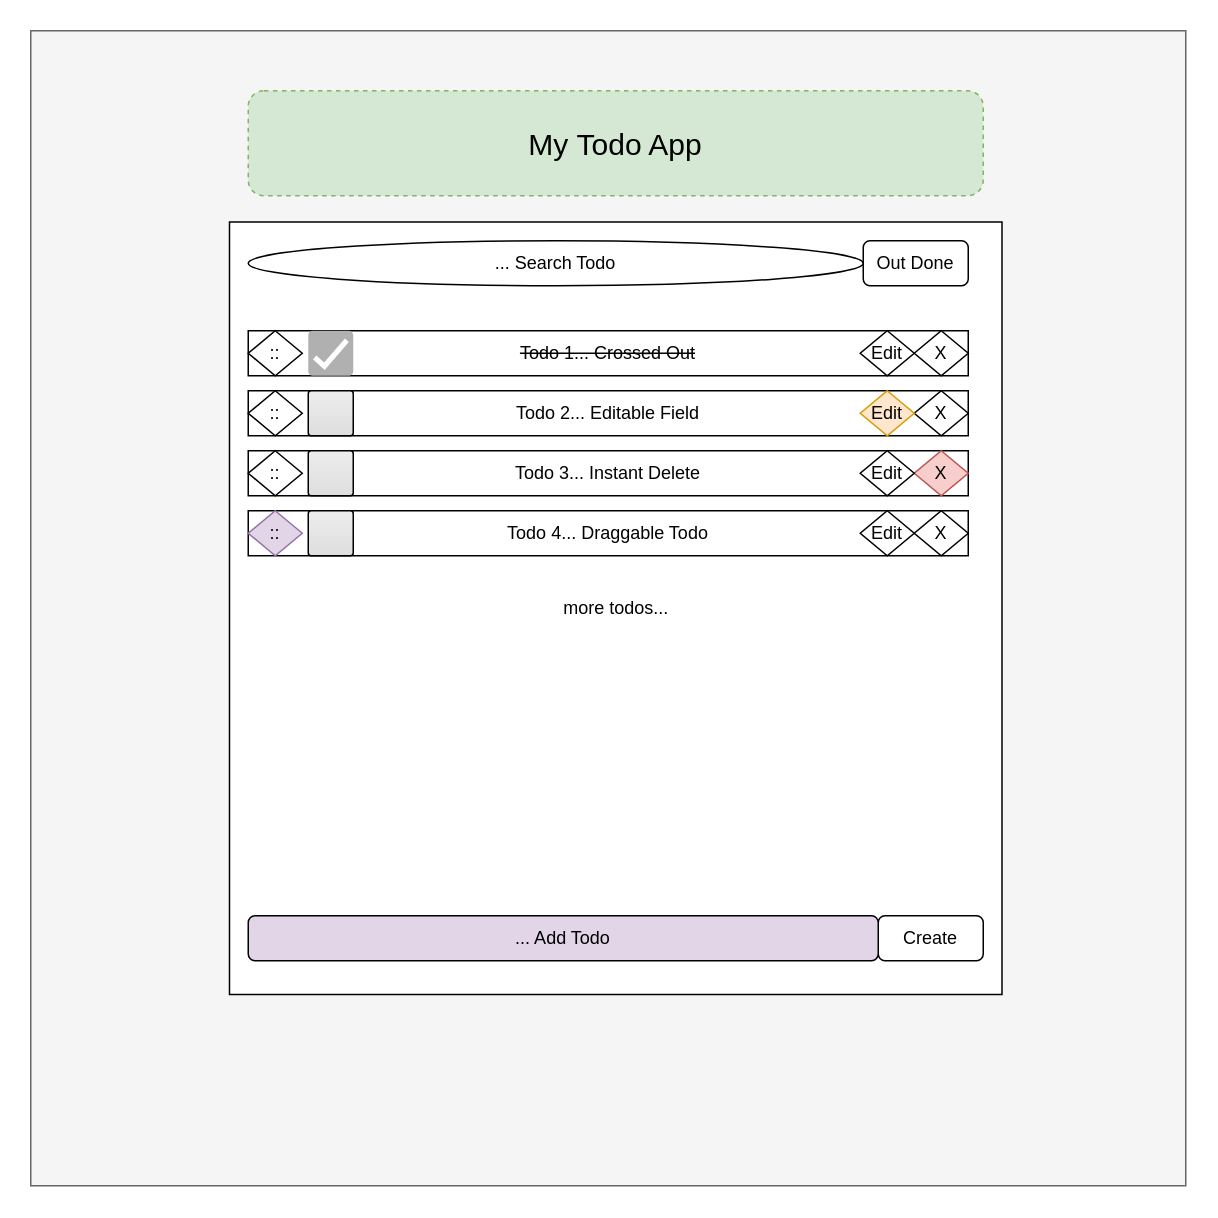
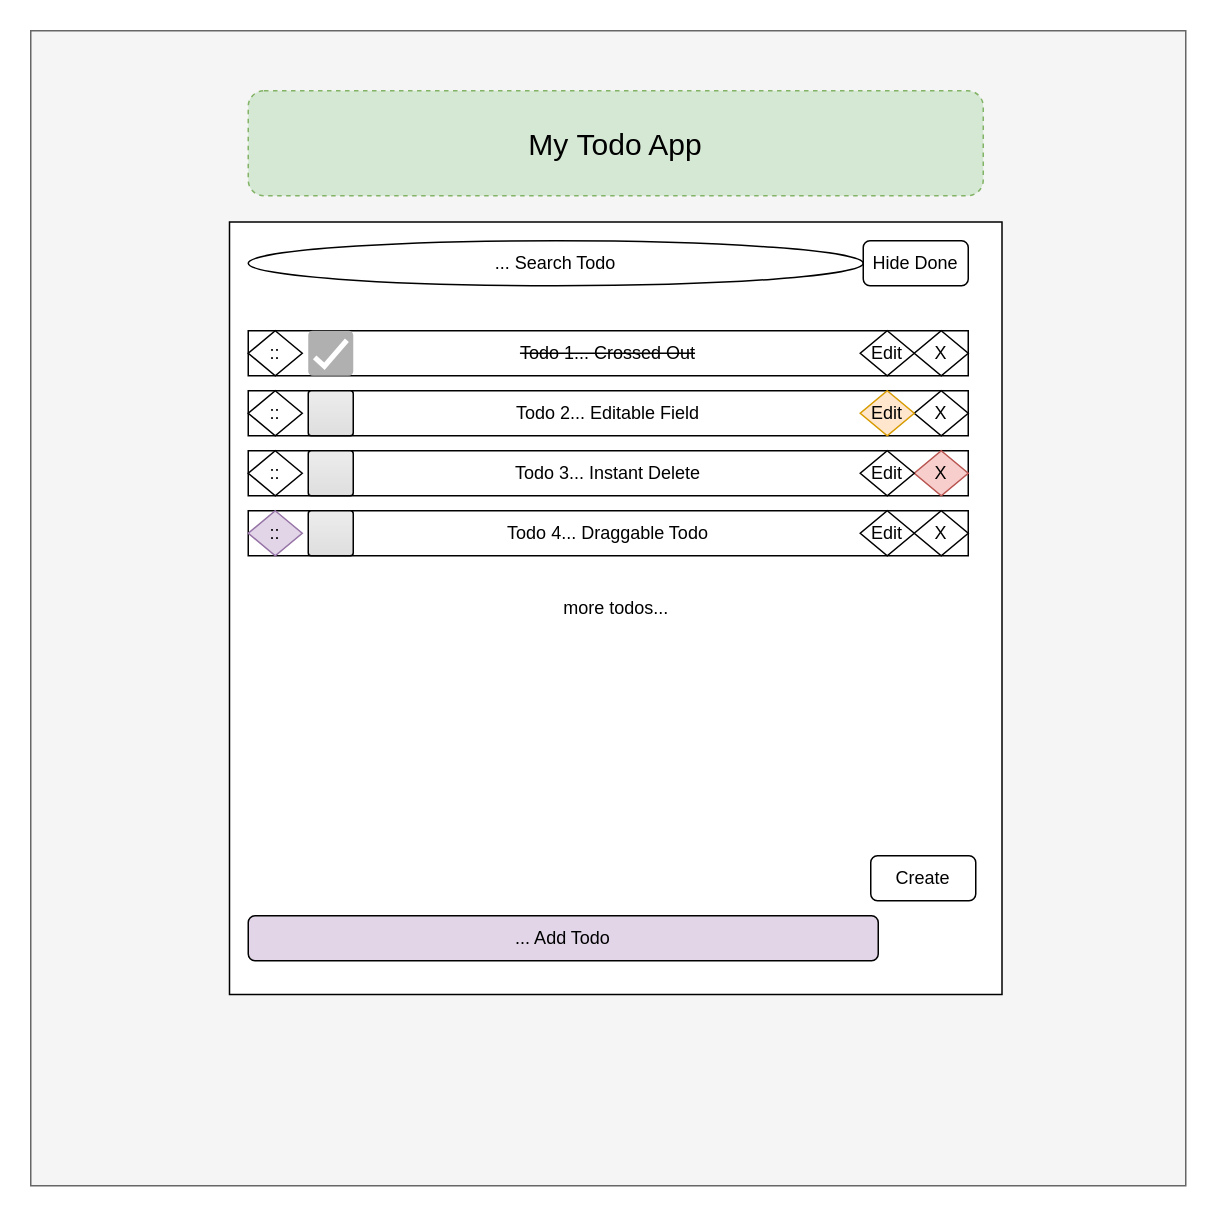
node "Out Done": label "Out Done" -> "Hide Done"
node "Create": moved (931, 938) -> (923, 878)
